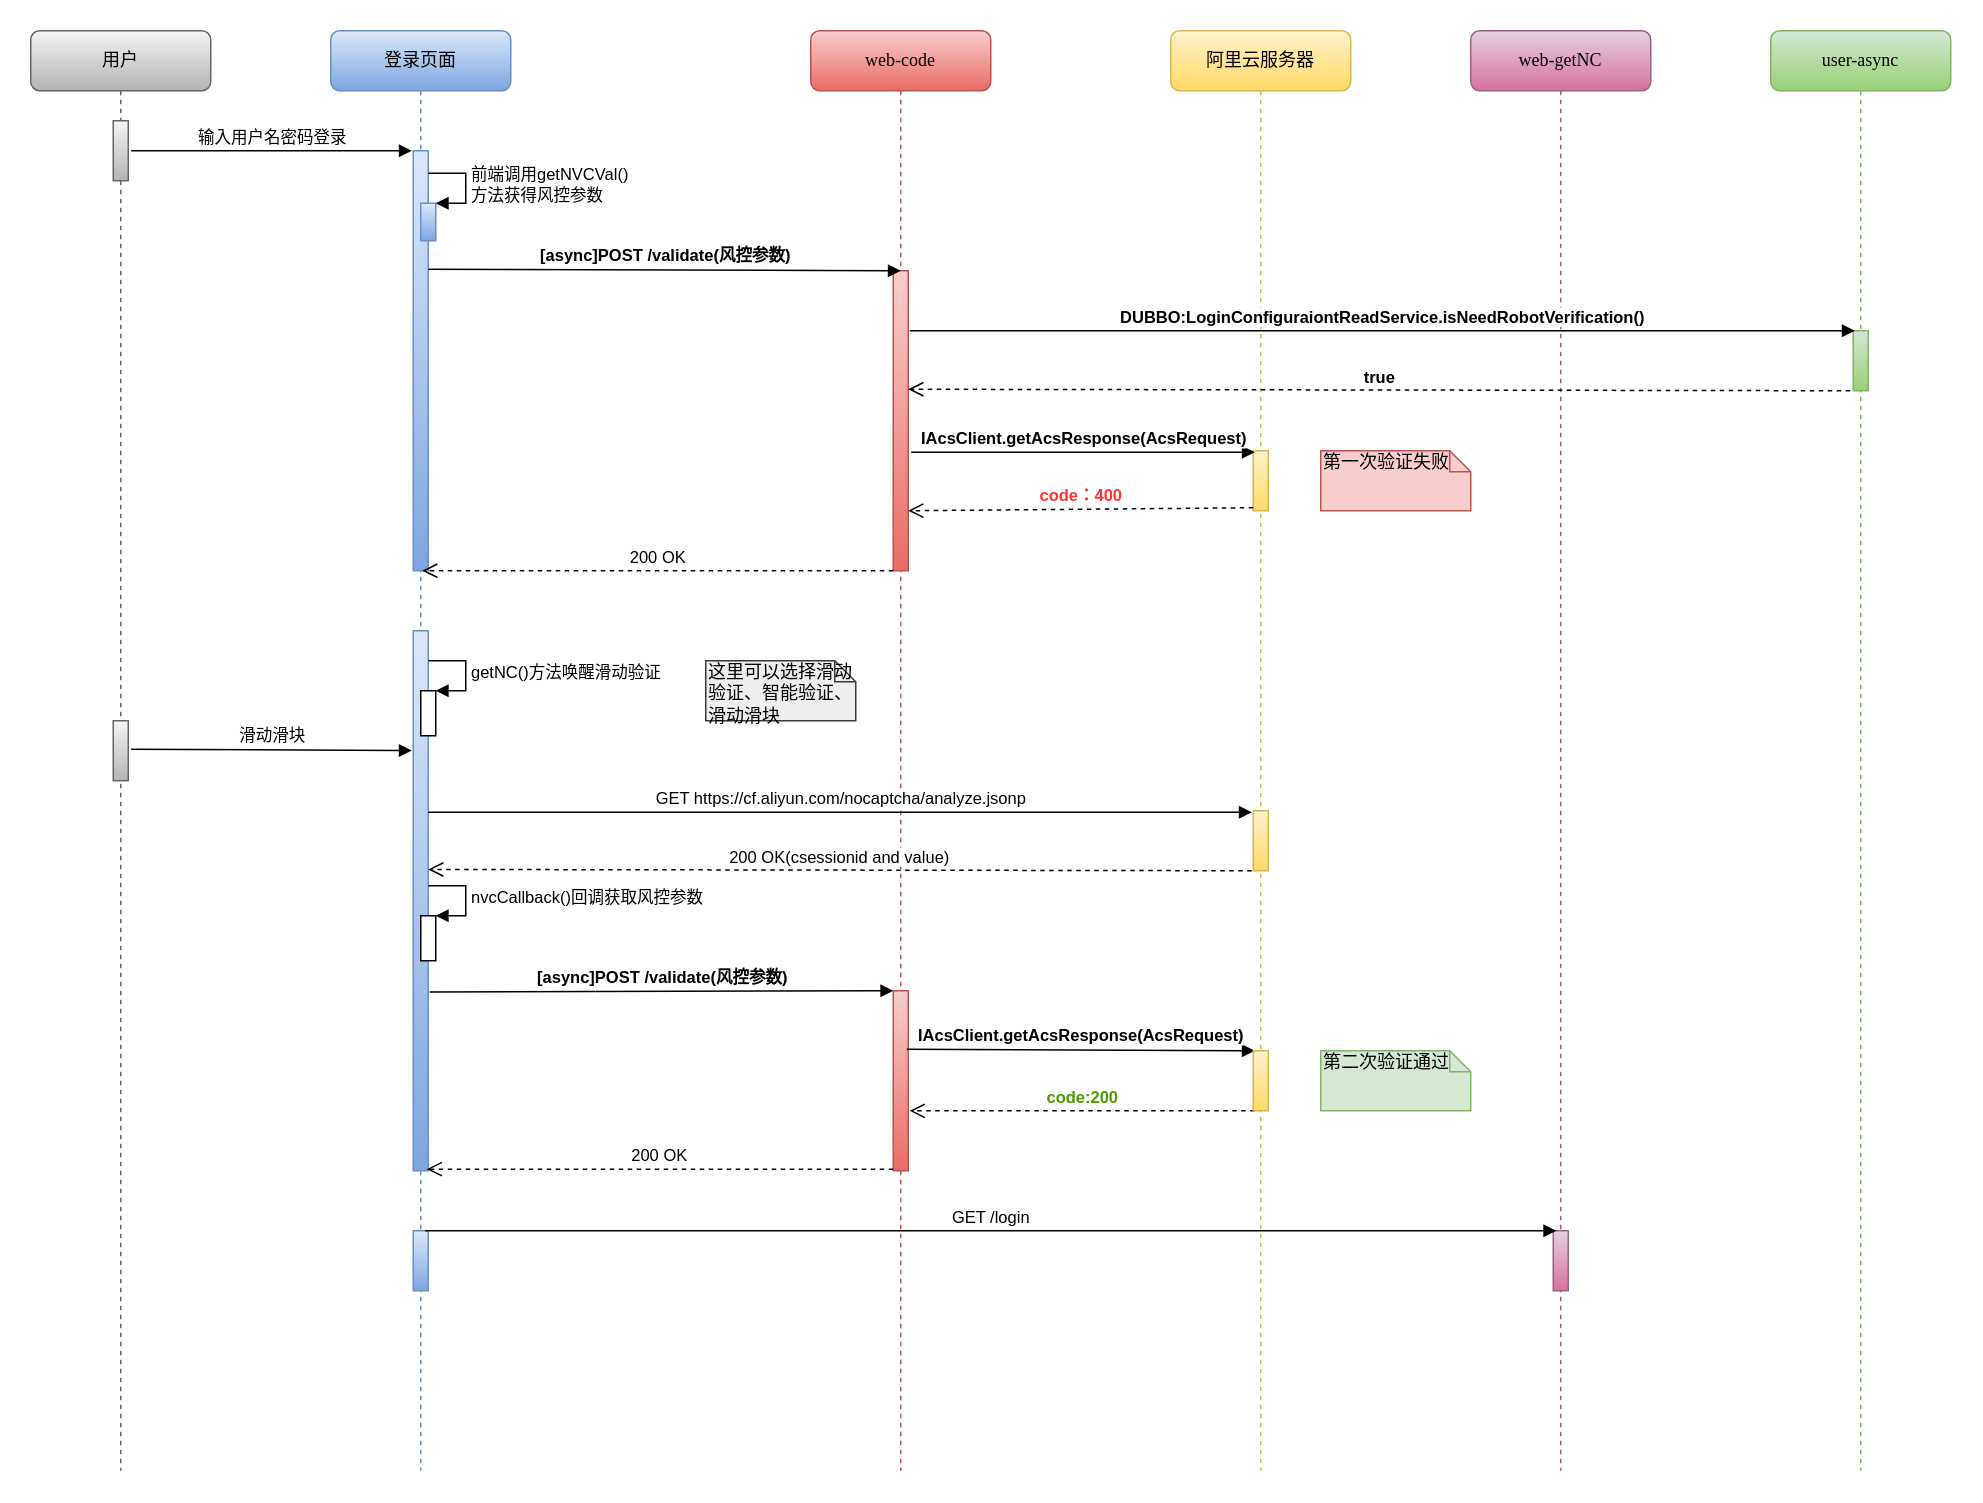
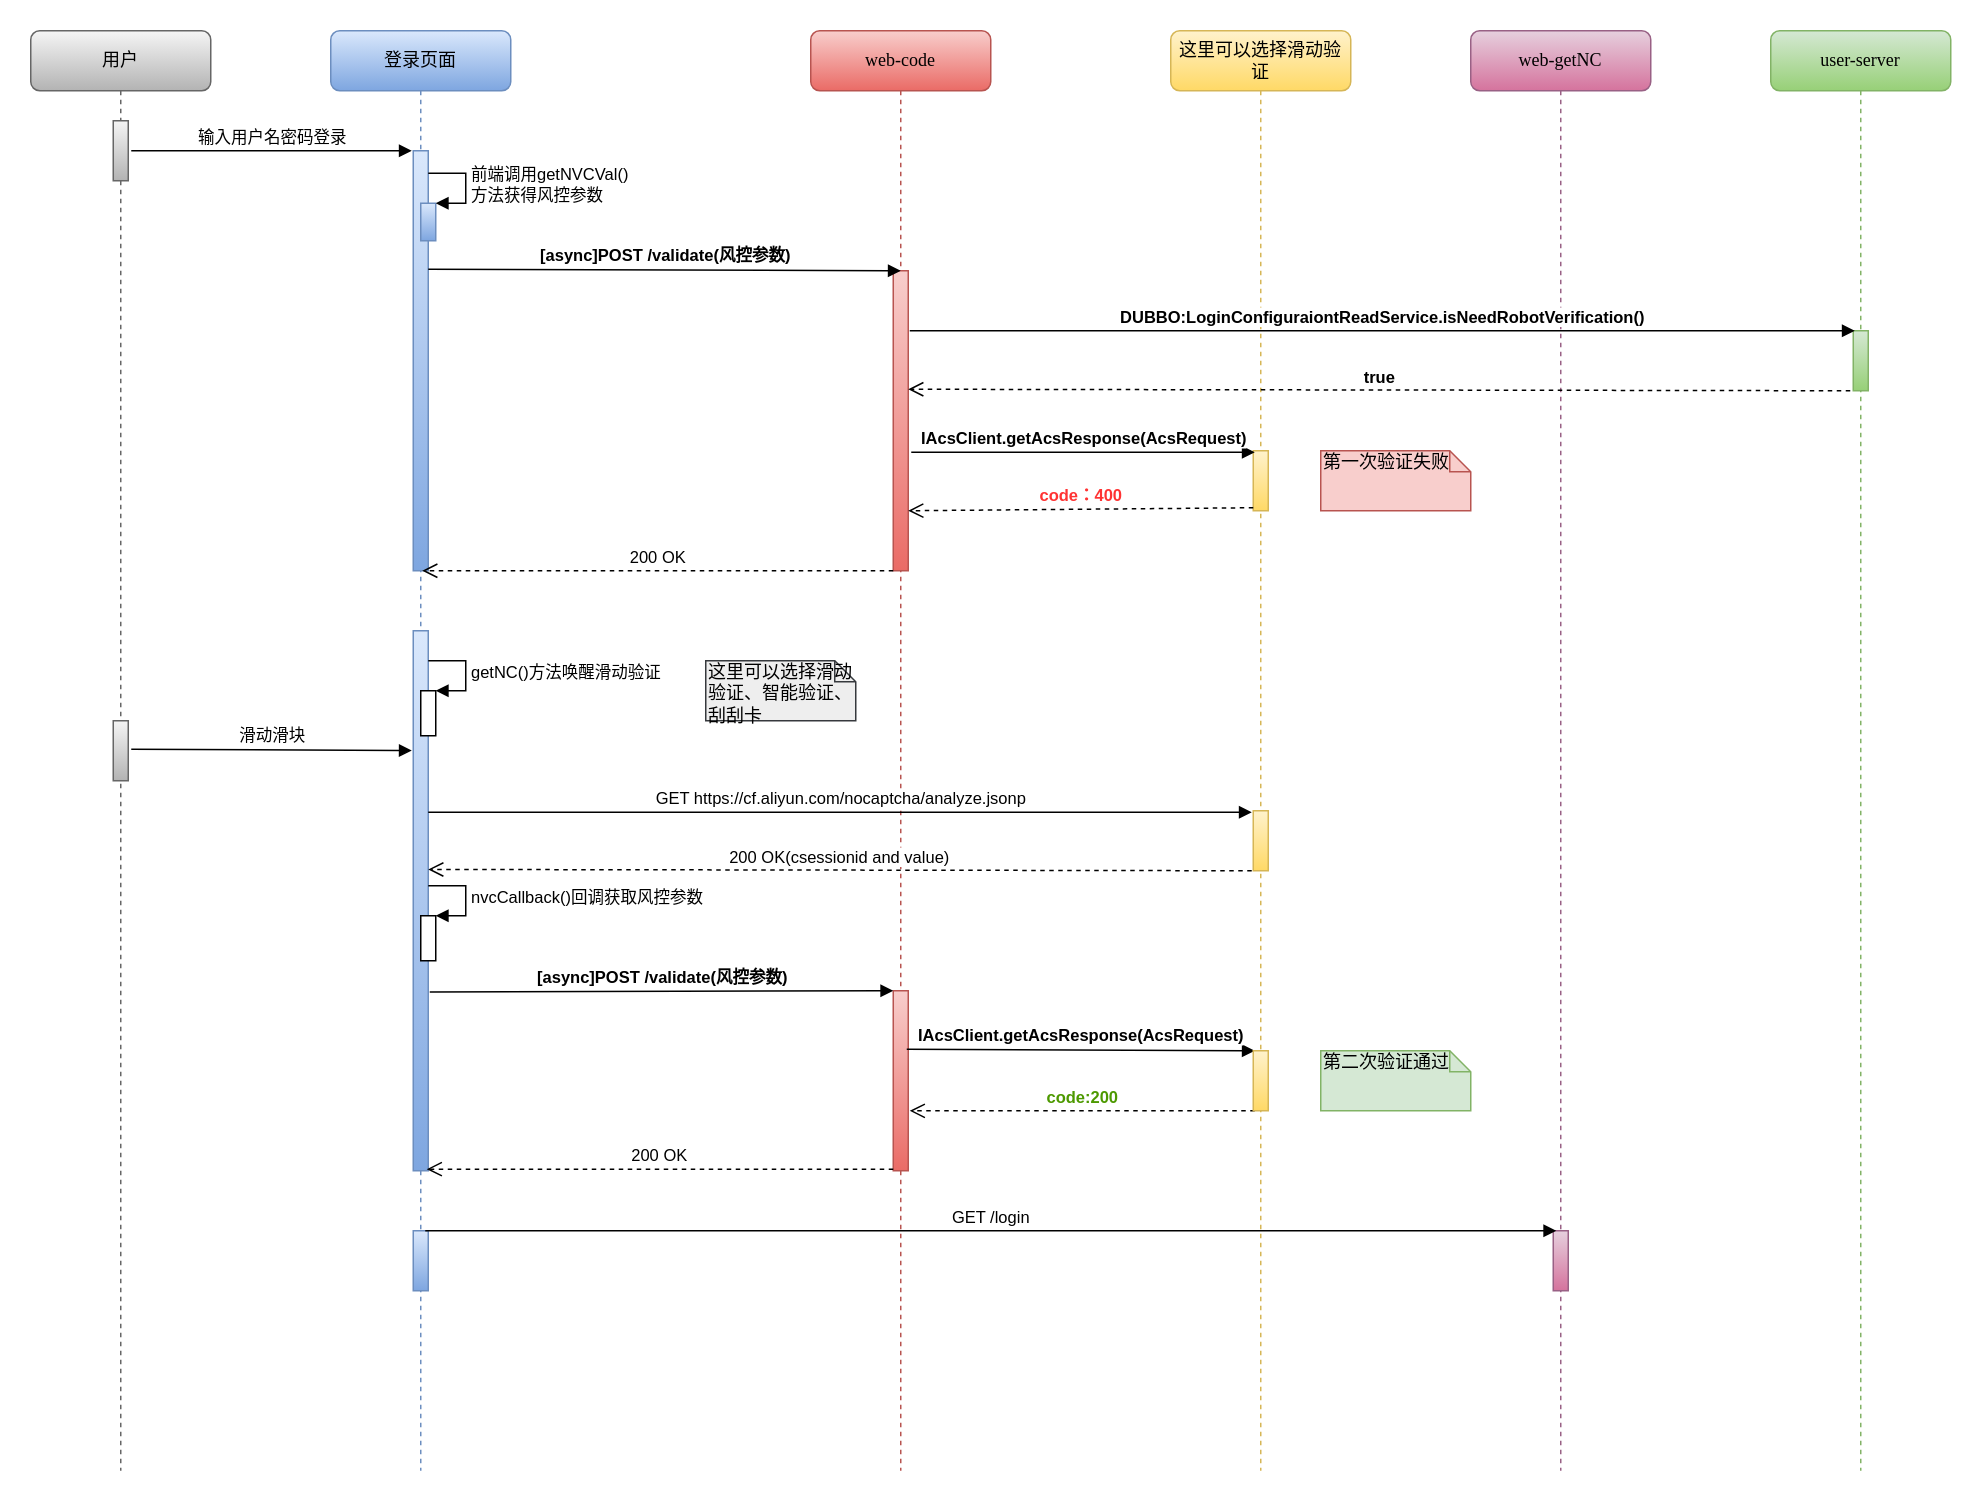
node "阿里云服务器": label "阿里云服务器" -> "这里可以选择滑动验证"
node "user-async": label "user-async" -> "user-server"
node "这里可以选择滑动验证、智能验证、滑动滑块": label "这里可以选择滑动验证、智能验证、滑动滑块" -> "这里可以选择滑动验证、智能验证、刮刮卡"
